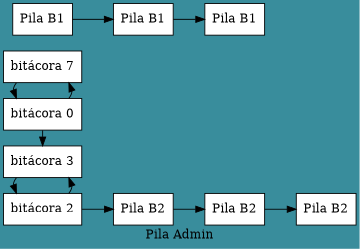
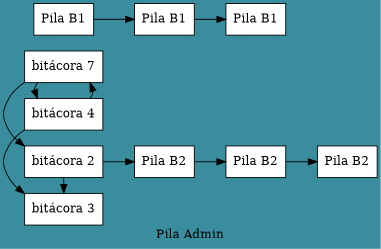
node "bitácora 0": label "bitácora 0" -> "bitácora 4"
edge "bitácora 3" -> "bitácora 2": now "bitácora 7" -> "bitácora 2"
